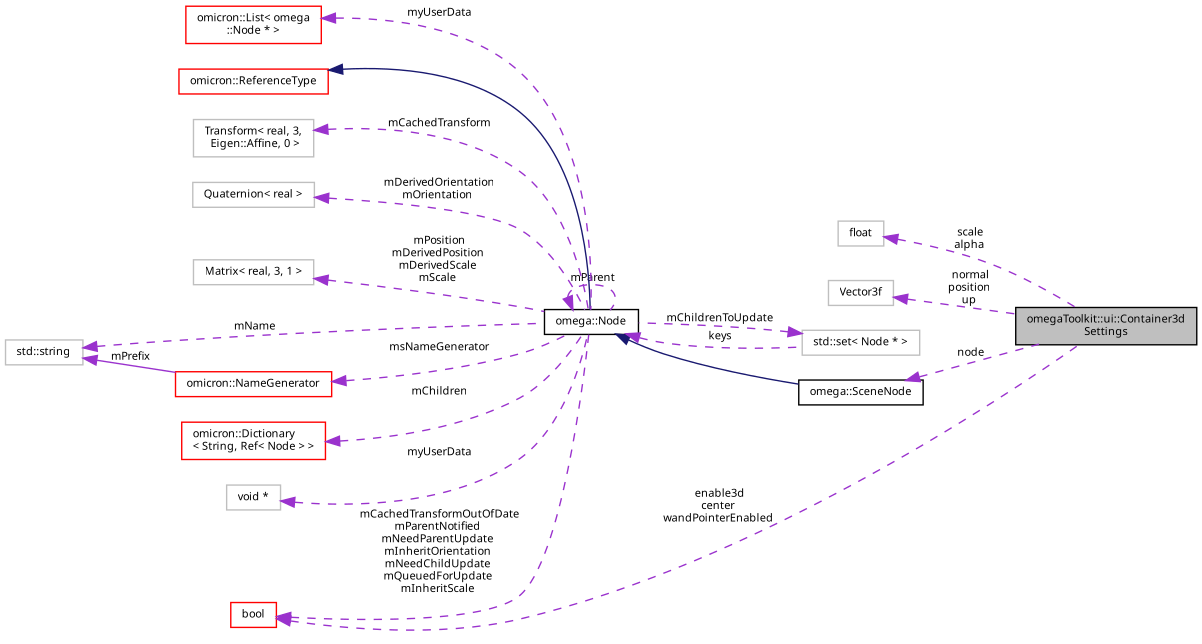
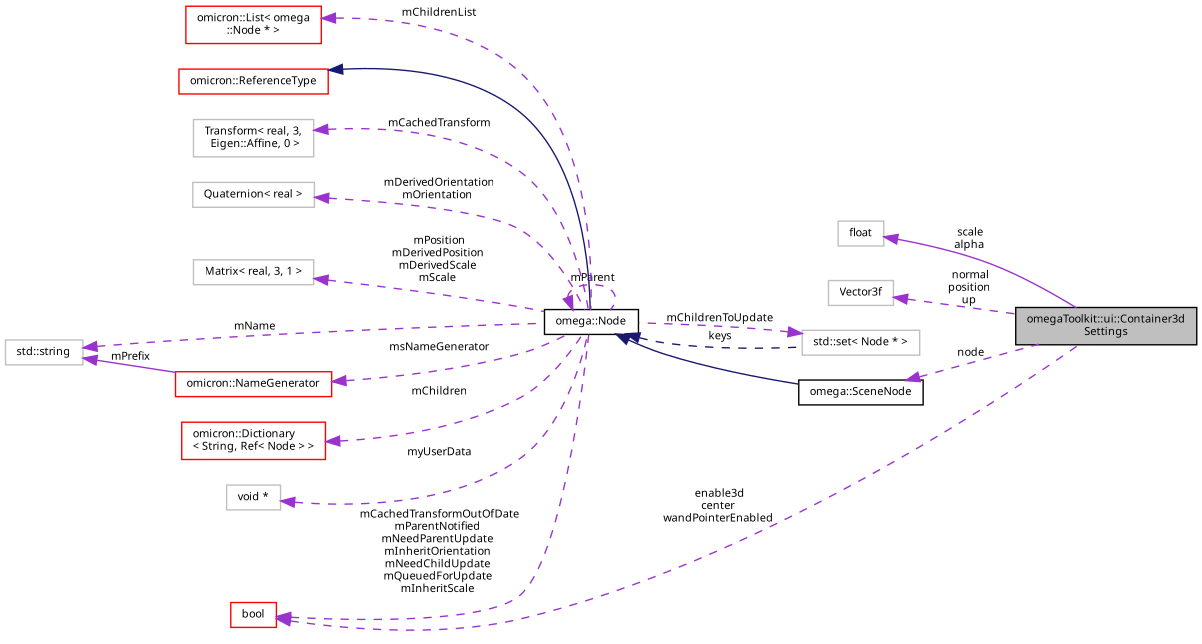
edge "omega::Node" -> "omicron::List< omega ::Node * >": label " myUserData" -> " mChildrenList"
edge "omegaToolkit::ui::Container3d Settings" -> "float": style dashed -> solid
edge "std::set< Node * >" -> "omega::Node": color darkorchid3 -> midnightblue
